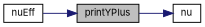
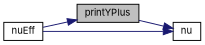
edge "nuEff" -> "nu": added
